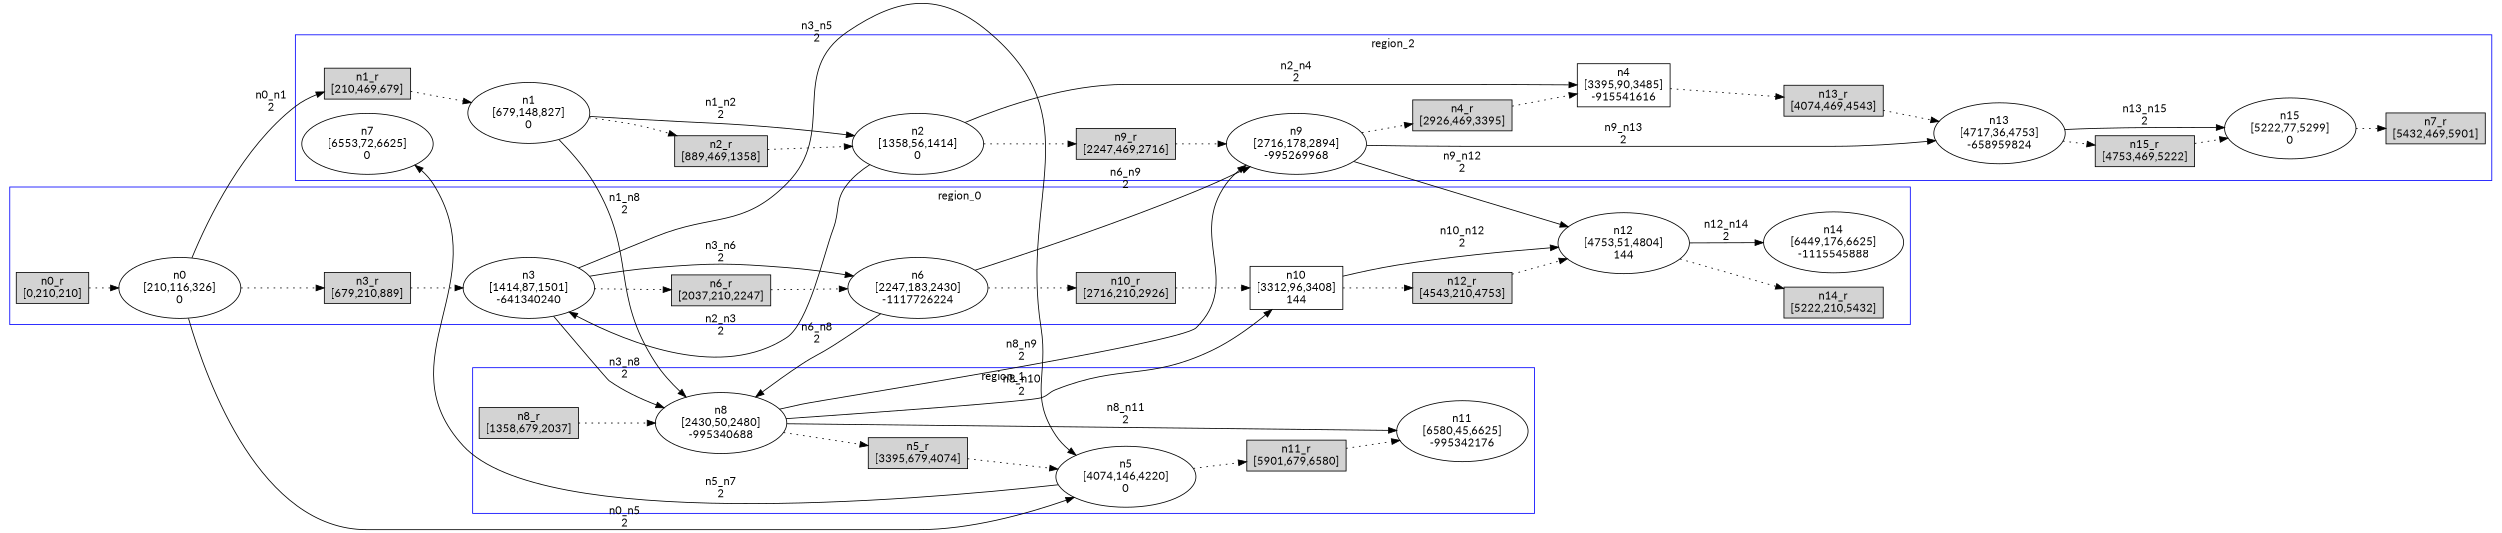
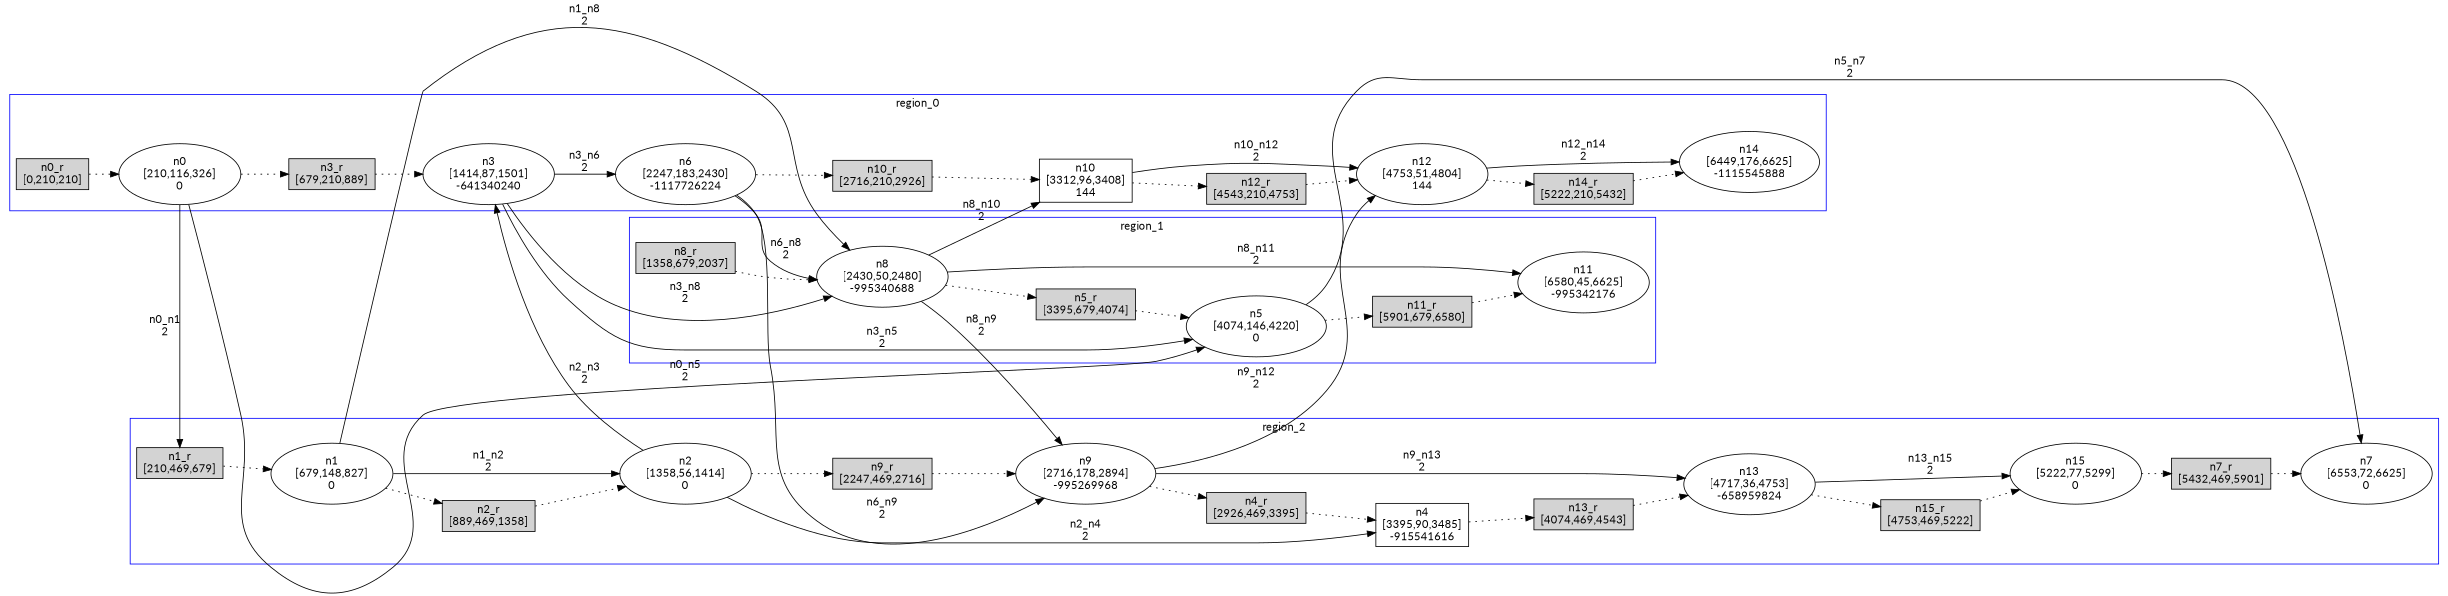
edge "n14_r [5222,210,5432]" -> "n14 [6449,176,6625] -1115545888": added
node "n6_r [2037,210,2247]": removed
edge "n7_r [5432,469,5901]" -> "n7 [6553,72,6625] 0": added
